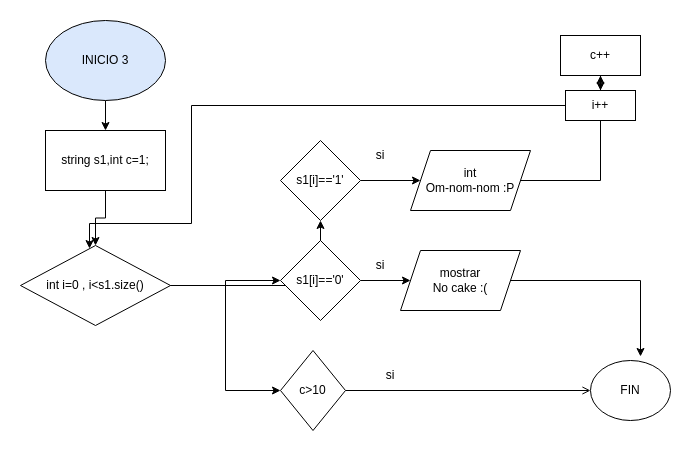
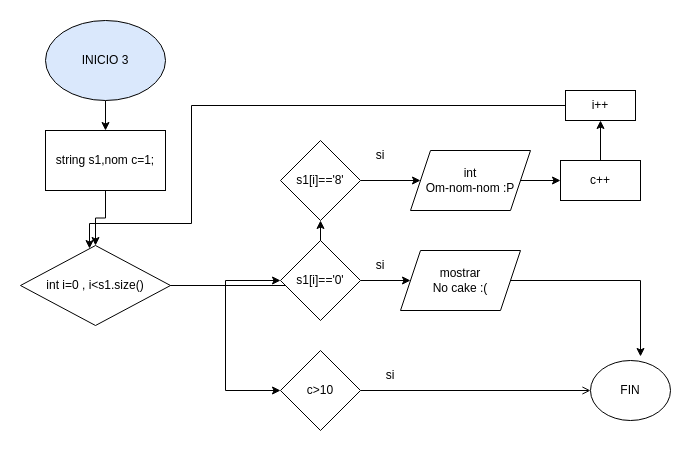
node "c++": moved (601, 56) -> (601, 181)
node "string s1,int c=1;": label "string s1,int c=1;" -> "string s1,nom c=1;"
node "s1[i]=='1'": label "s1[i]=='1'" -> "s1[i]=='8'"
node "c>10": size 65x80 -> 80x80
